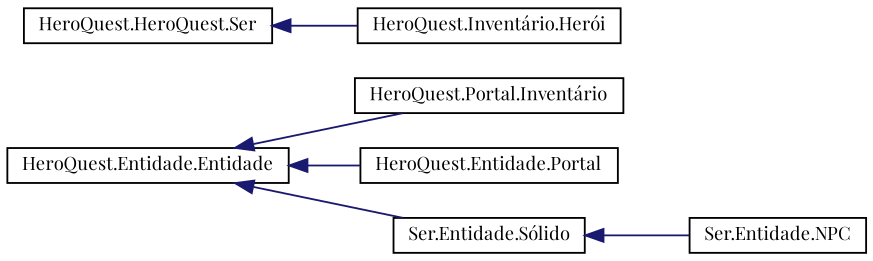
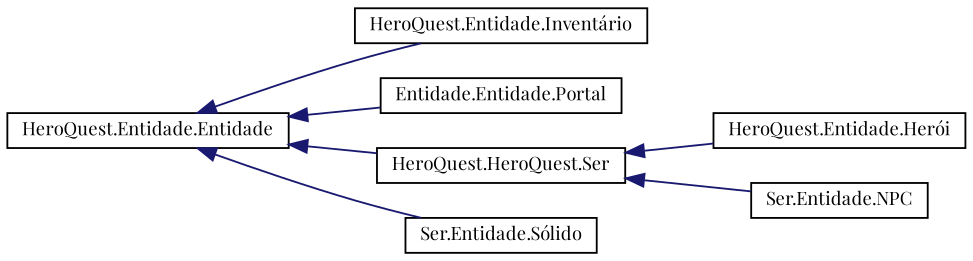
node "HeroQuest.Inventário.Herói": label "HeroQuest.Inventário.Herói" -> "HeroQuest.Entidade.Herói"
node "HeroQuest.Portal.Inventário": label "HeroQuest.Portal.Inventário" -> "HeroQuest.Entidade.Inventário"
edge "HeroQuest.HeroQuest.Ser" -> "HeroQuest.Entidade.Entidade": added
node "HeroQuest.Entidade.Portal": label "HeroQuest.Entidade.Portal" -> "Entidade.Entidade.Portal"
edge "Ser.Entidade.NPC" -> "Ser.Entidade.Sólido": now "Ser.Entidade.NPC" -> "HeroQuest.HeroQuest.Ser"
